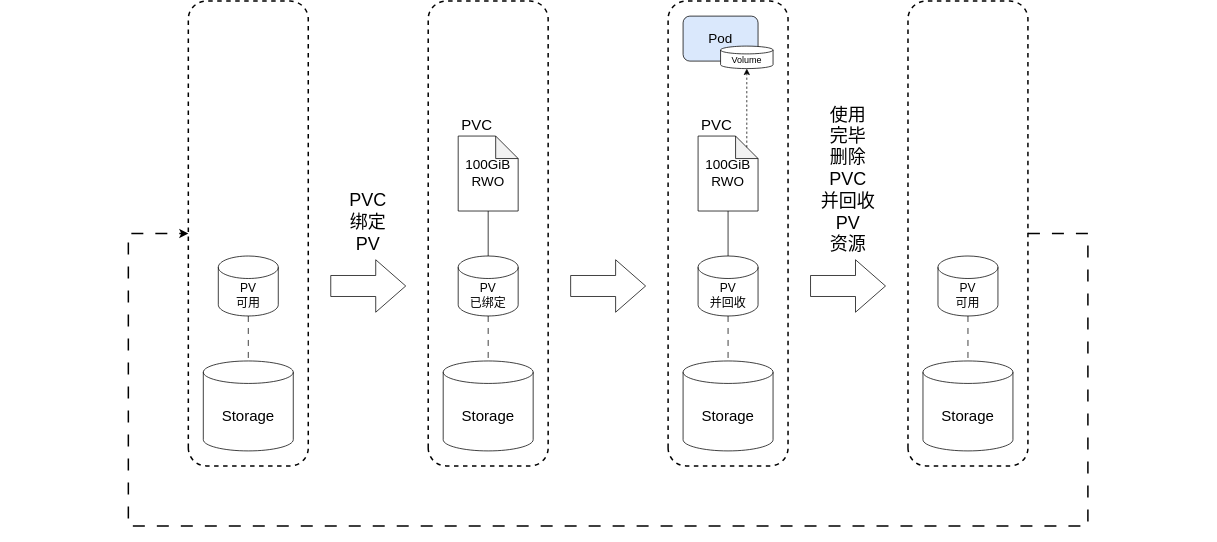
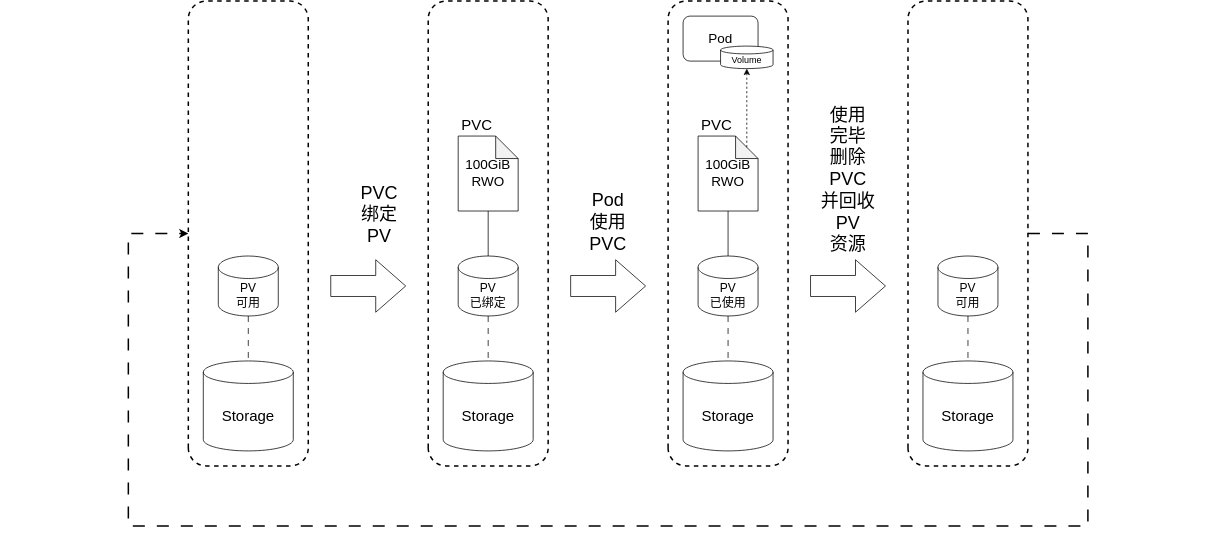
node "Pod": fillcolor #dae8fc -> #ffffff
node "PVC绑定PV": moved (368, 222) -> (379, 215)
node "Pod使用PVC": added
node "PV并回收": label "PV并回收" -> "PV已使用"
